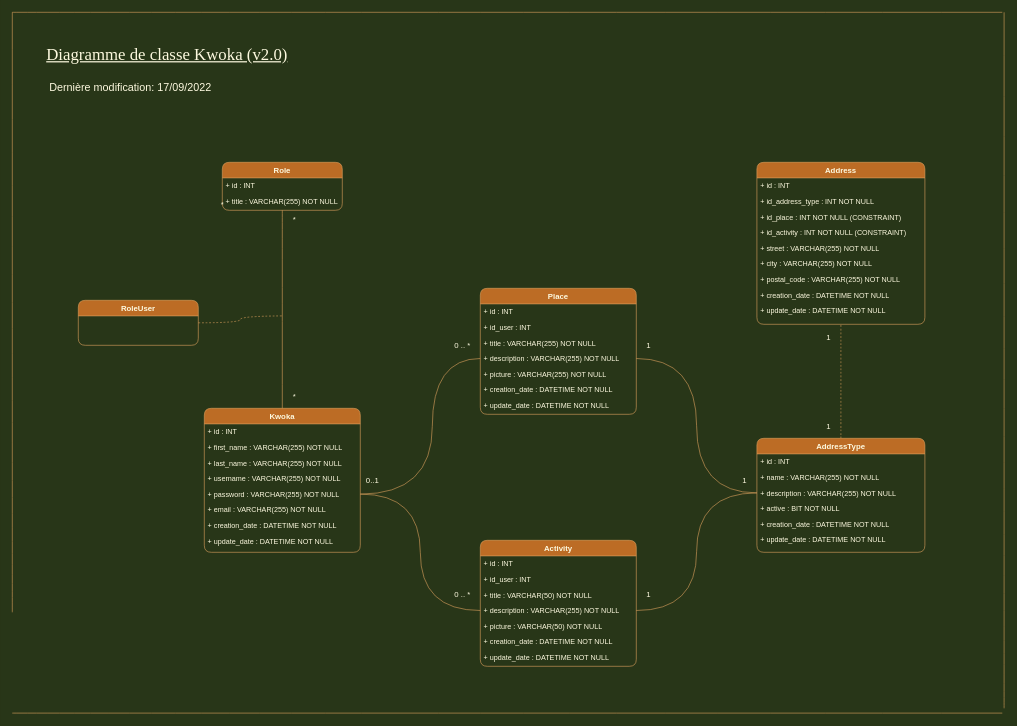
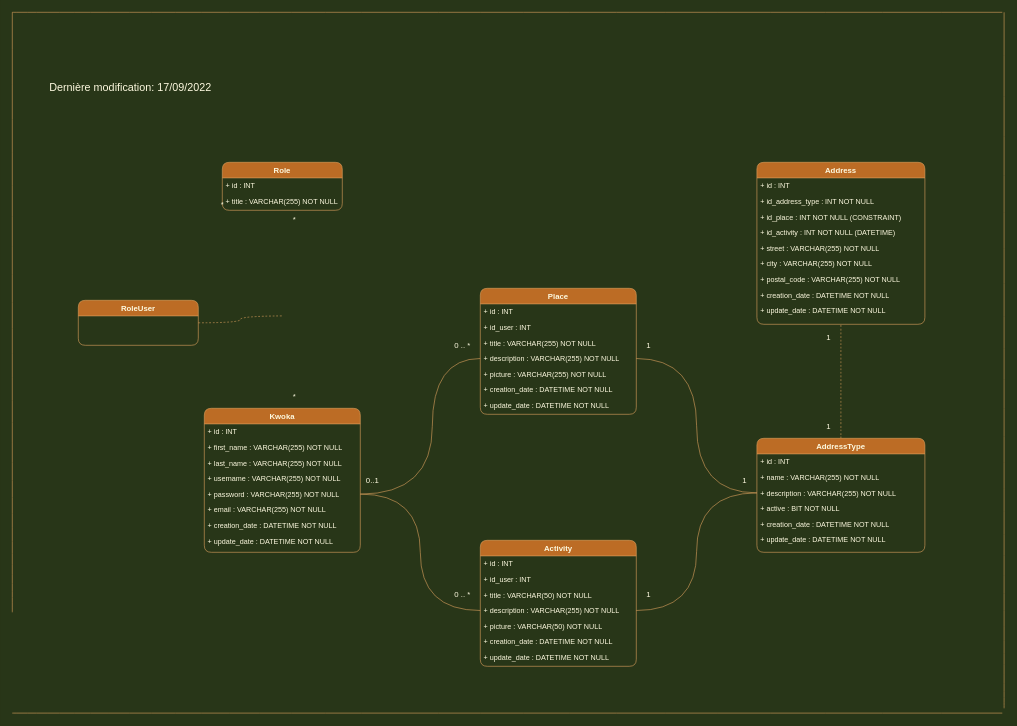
node "Diagramme de classe Kwoka (v2.0)": removed
node "+ id_activity : INT NOT NULL (CONSTRAINT)": label "+ id_activity : INT NOT NULL (CONSTRAINT)" -> "+ id_activity : INT NOT NULL (DATETIME)"
edge "Role" -- "Kwoka": removed
